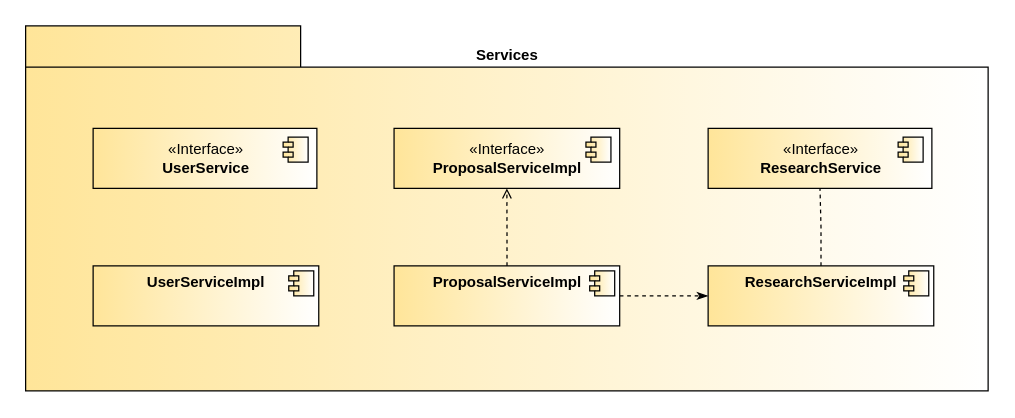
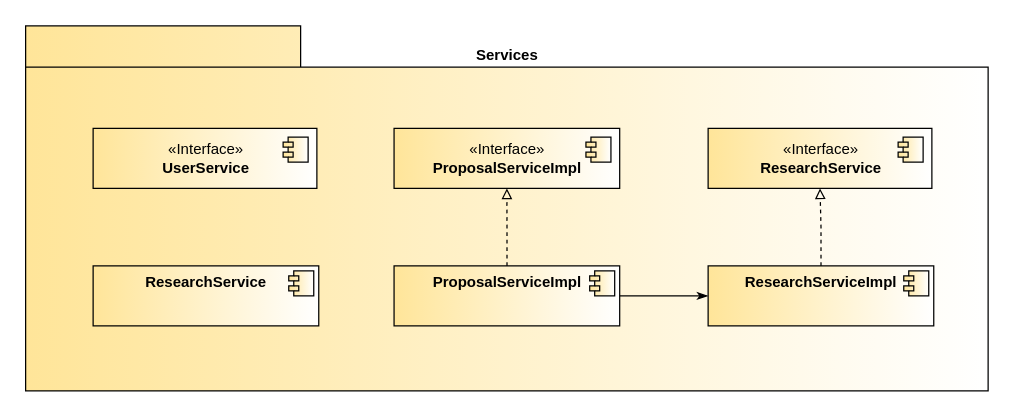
edge "«Interface» ResearchService" -- "ResearchServiceImpl": arrowhead none -> block
edge "ProposalServiceImpl" -> "«Interface» ProposalServiceImpl": arrowhead open -> block
node "UserServiceImpl": label "UserServiceImpl" -> "ResearchService"
edge "ProposalServiceImpl" -> "ResearchServiceImpl": style dashed -> solid
